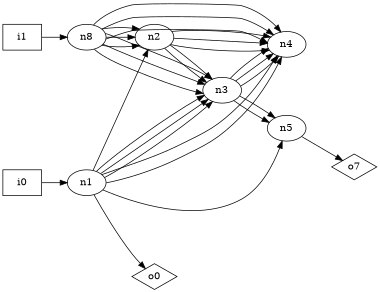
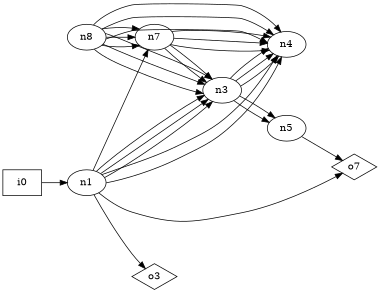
node "i1": removed
node "n2": label "n2" -> "n7"
edge "n1" -> "n5": now "n1" -> "o7"
node "o0": label "o0" -> "o3"
